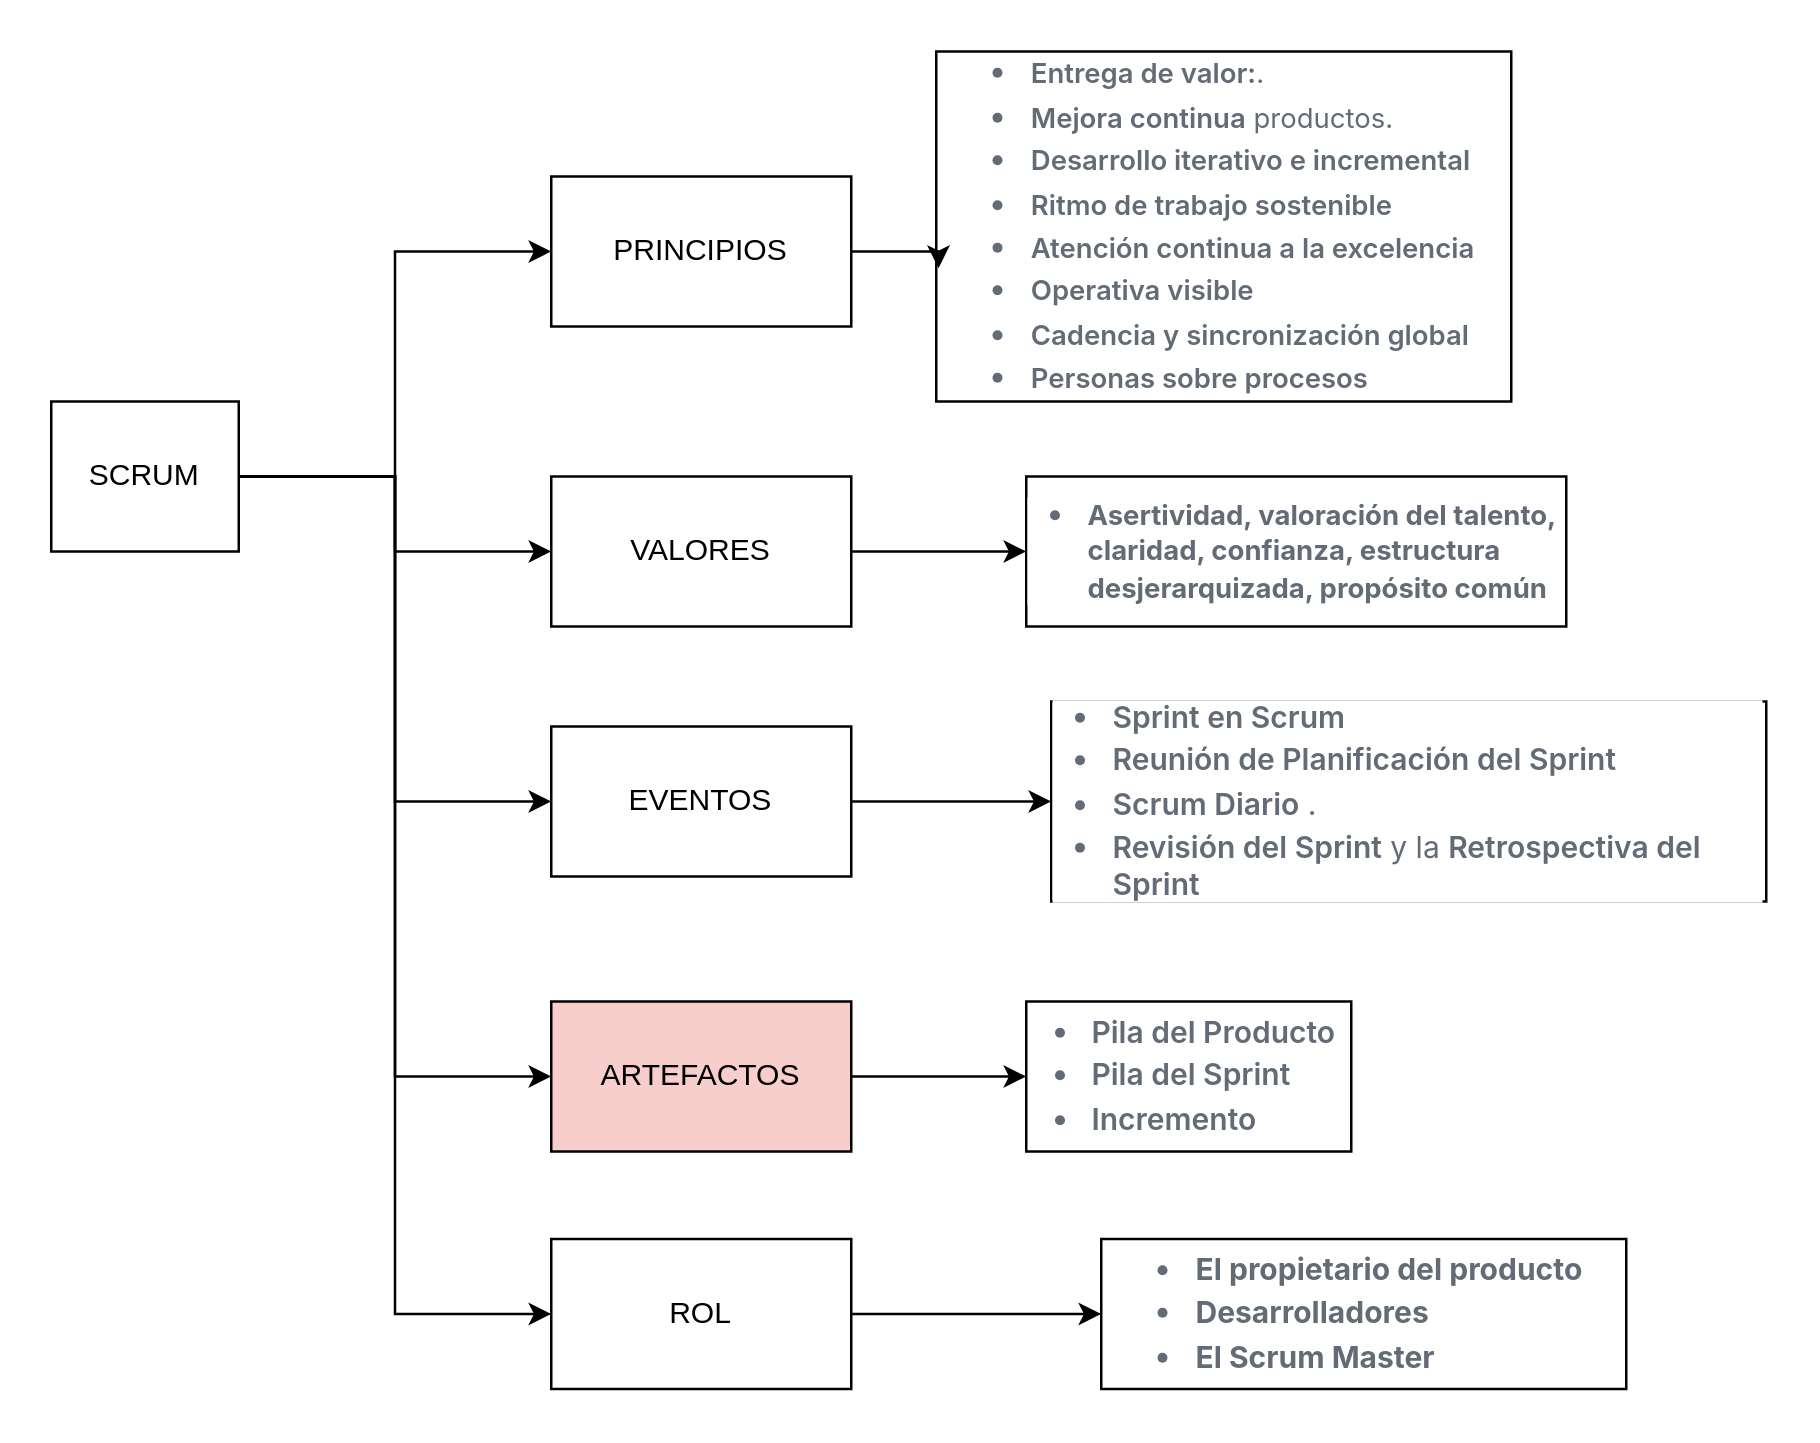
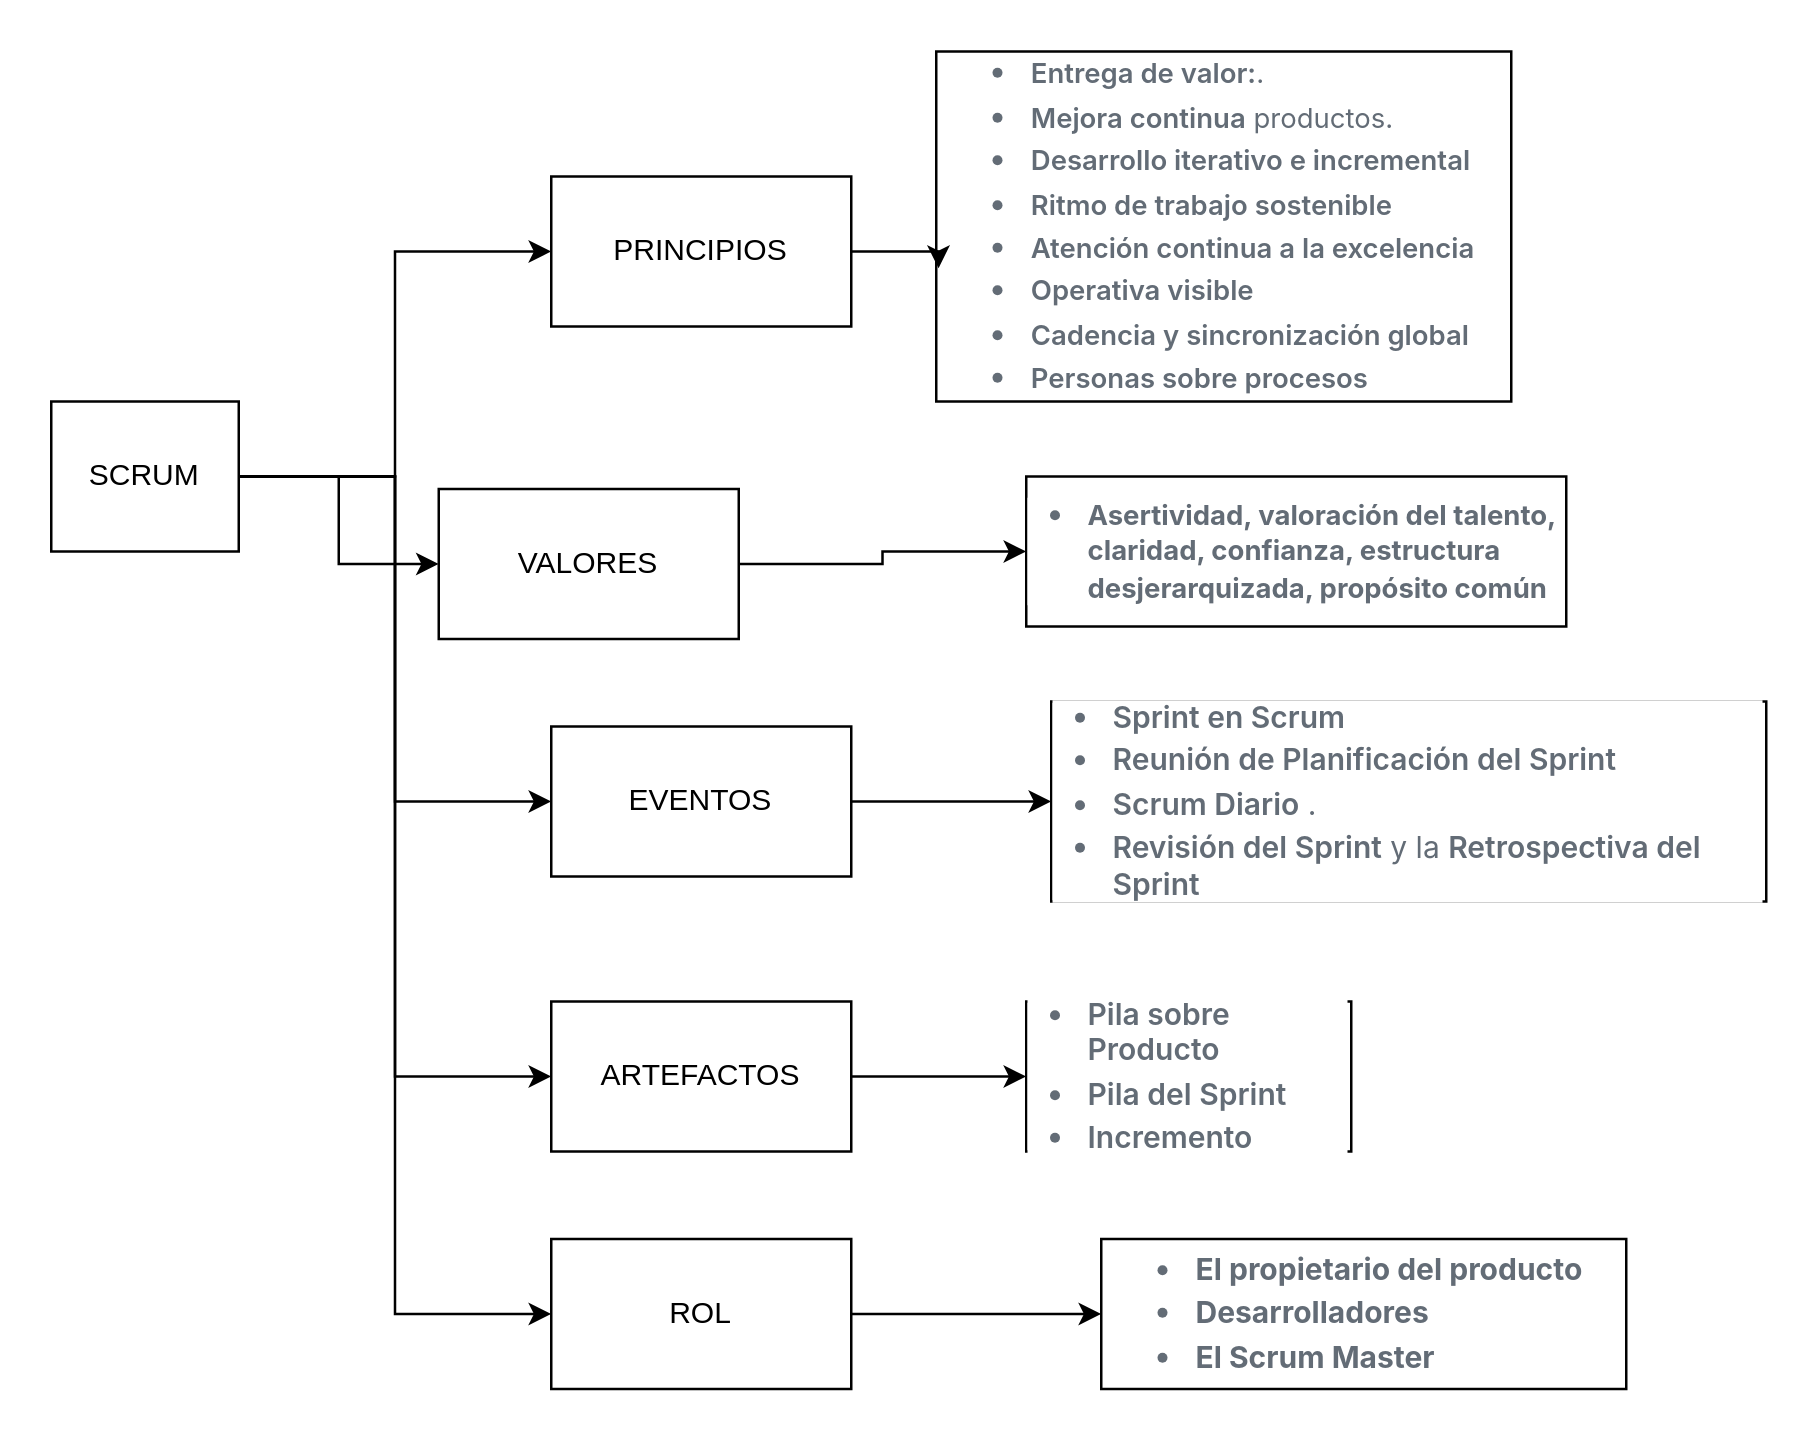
node "VALORES": moved (701, 551) -> (589, 564)
node "ARTEFACTOS": fillcolor #f8cecc -> #ffffff
node "Pila del Producto Pila del Sprint Incremento": label "Pila del Producto Pila del Sprint Incremento" -> "Pila sobre Producto Pila del Sprint Incremento"
